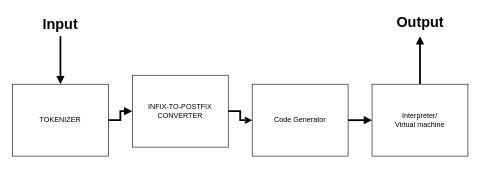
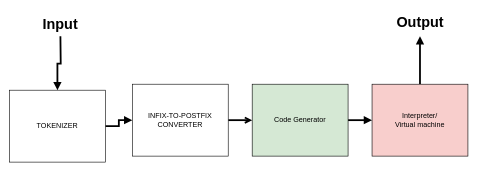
node "INFIX-TO-POSTFIX CONVERTER": moved (180, 111) -> (180, 120)
node "TOKENIZER": moved (60, 120) -> (57, 126)
node "Code Generator": fillcolor #ffffff -> #d5e8d4
node "Interpreter/ Virtual machine": fillcolor #ffffff -> #f8cecc
